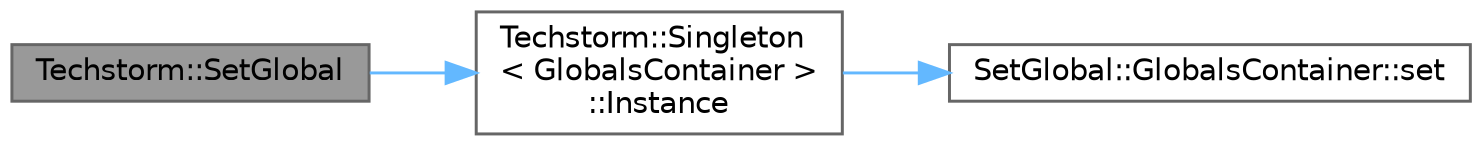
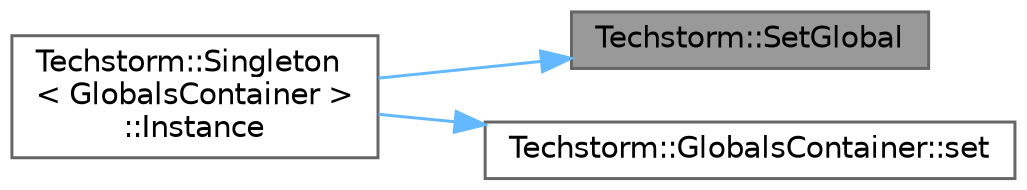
edge "Techstorm::SetGlobal" -> "Techstorm::Singleton < GlobalsContainer > ::Instance": reversed
node "SetGlobal::GlobalsContainer::set": label "SetGlobal::GlobalsContainer::set" -> "Techstorm::GlobalsContainer::set"
